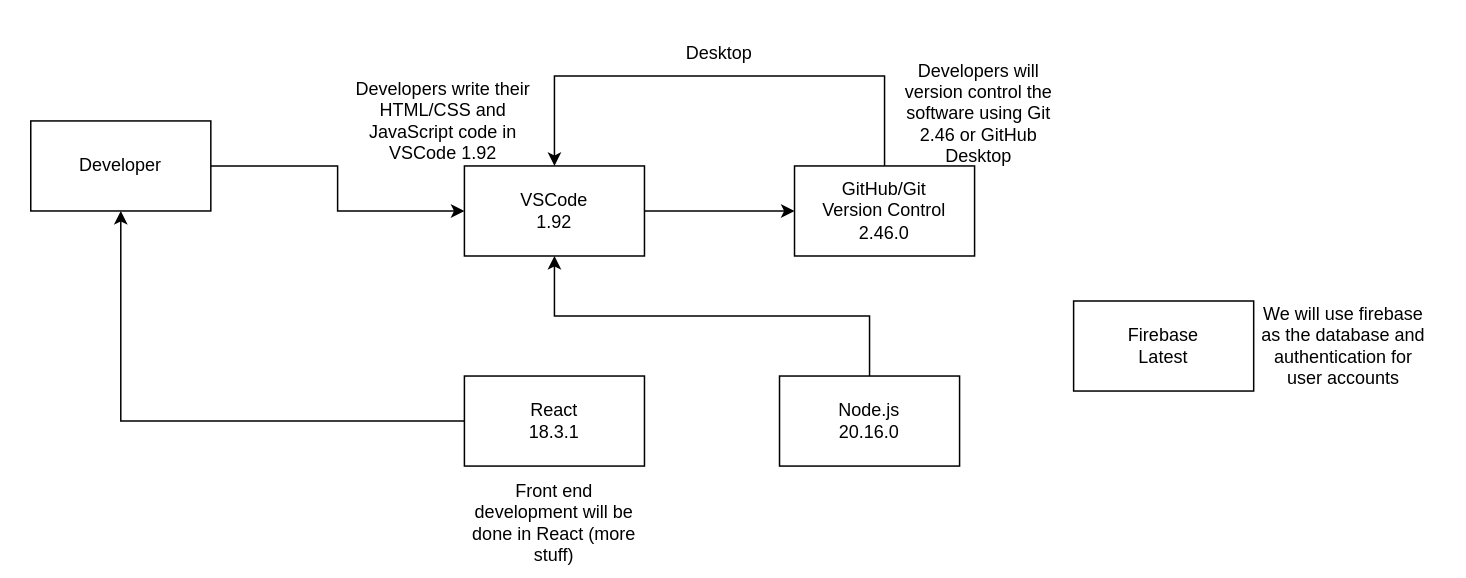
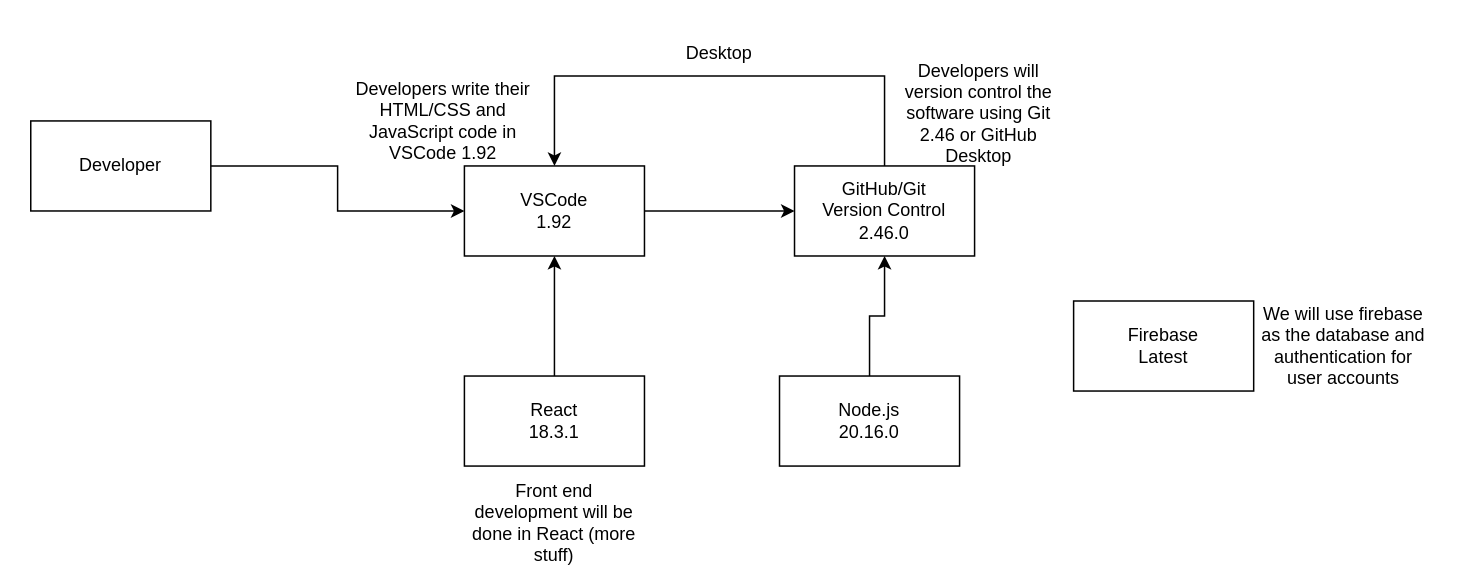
edge "Node.js 20.16.0" -> "VSCode 1.92": now "Node.js 20.16.0" -> "GitHub/Git Version Control 2.46.0"
edge "React 18.3.1" -> "Developer": now "React 18.3.1" -> "VSCode 1.92"
